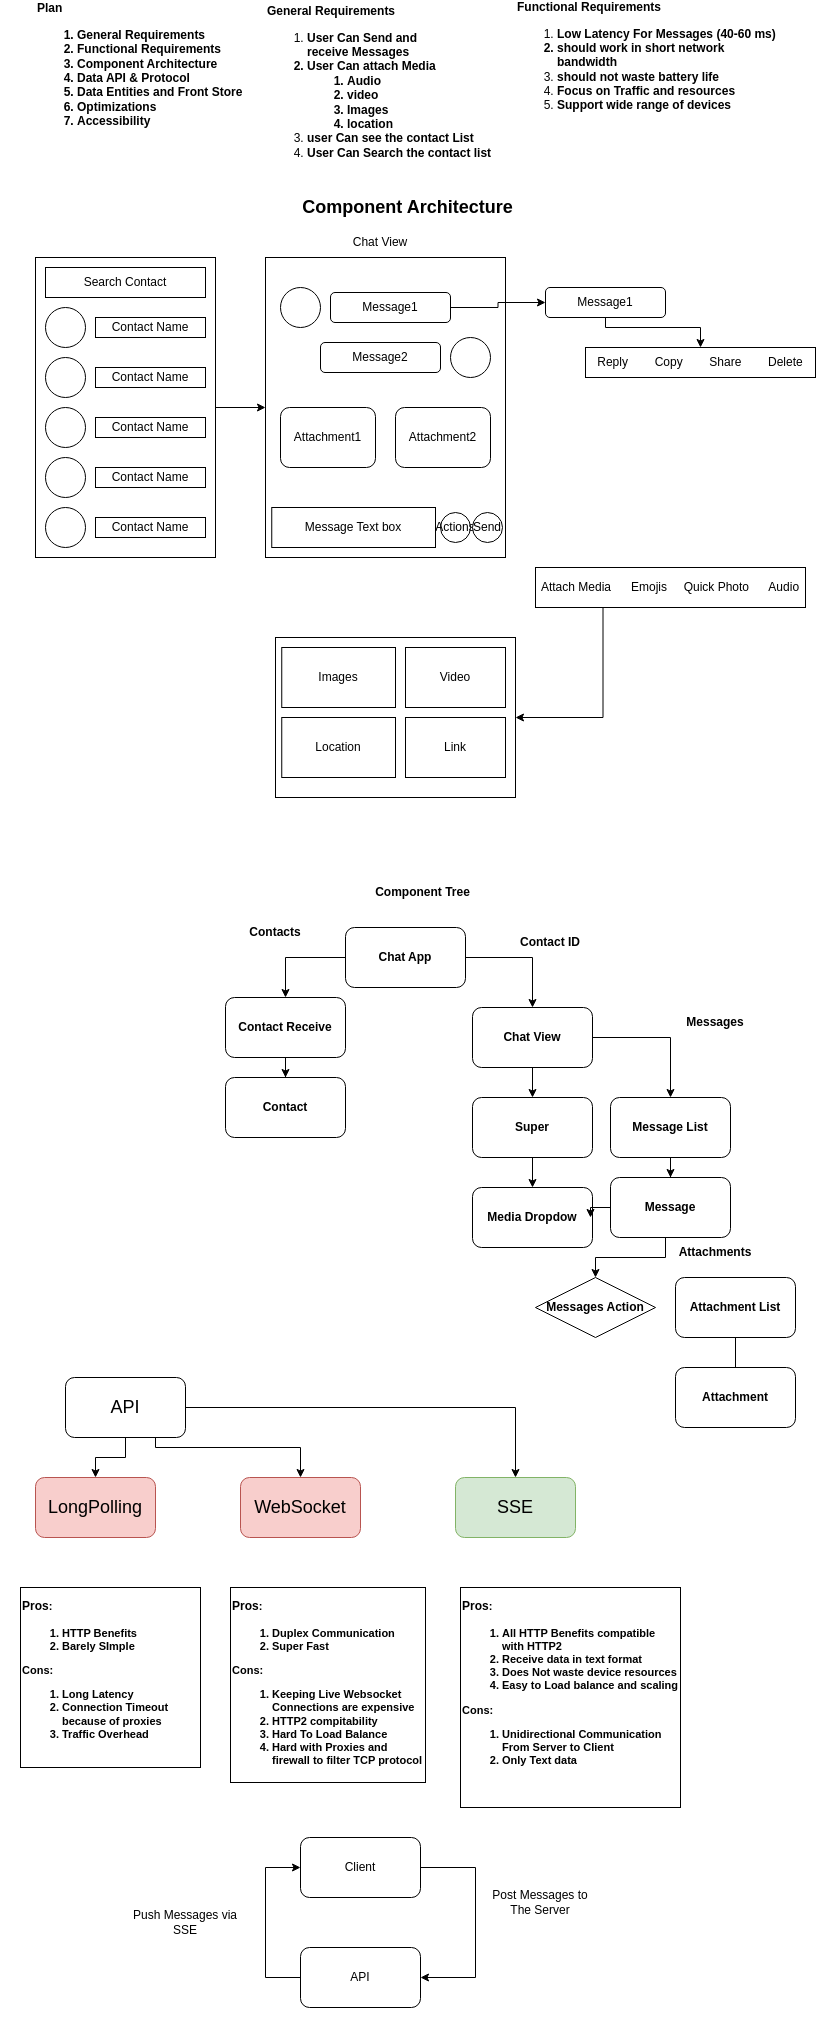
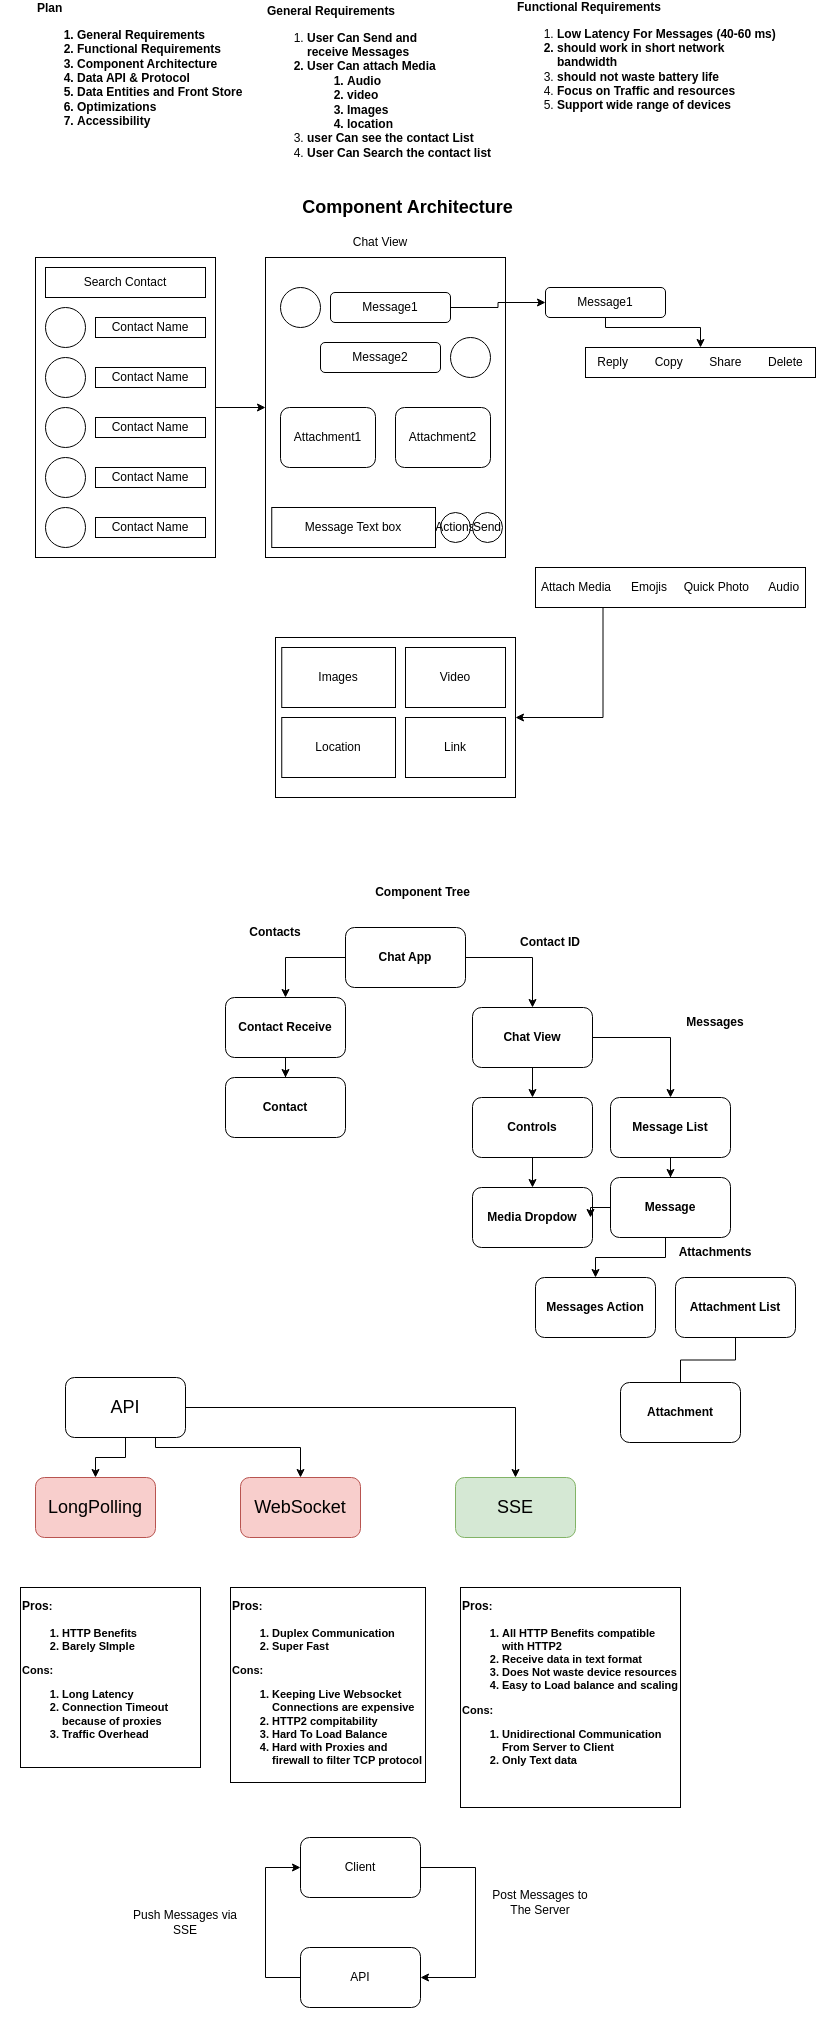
node "Super": label "Super" -> "Controls"
node "Messages Action": shape diamond -> rounded rectangle
node "Attachment": moved (736, 1398) -> (681, 1413)
